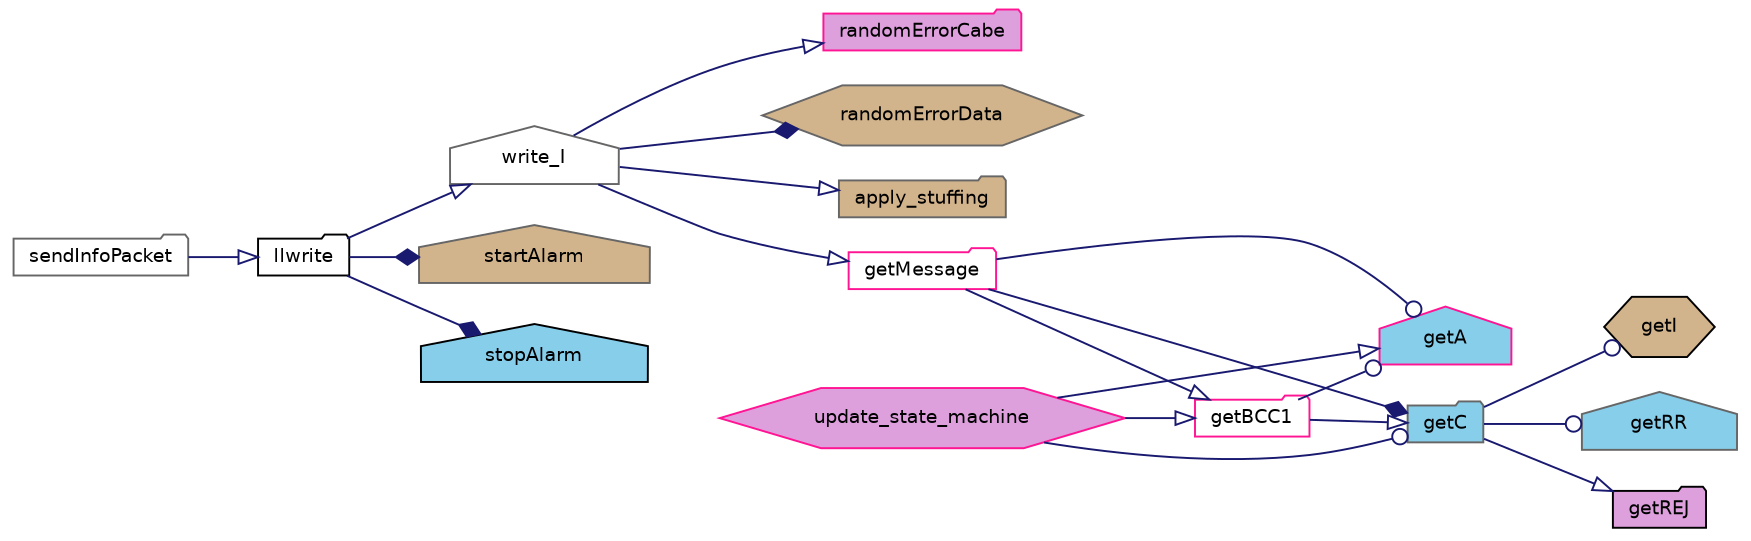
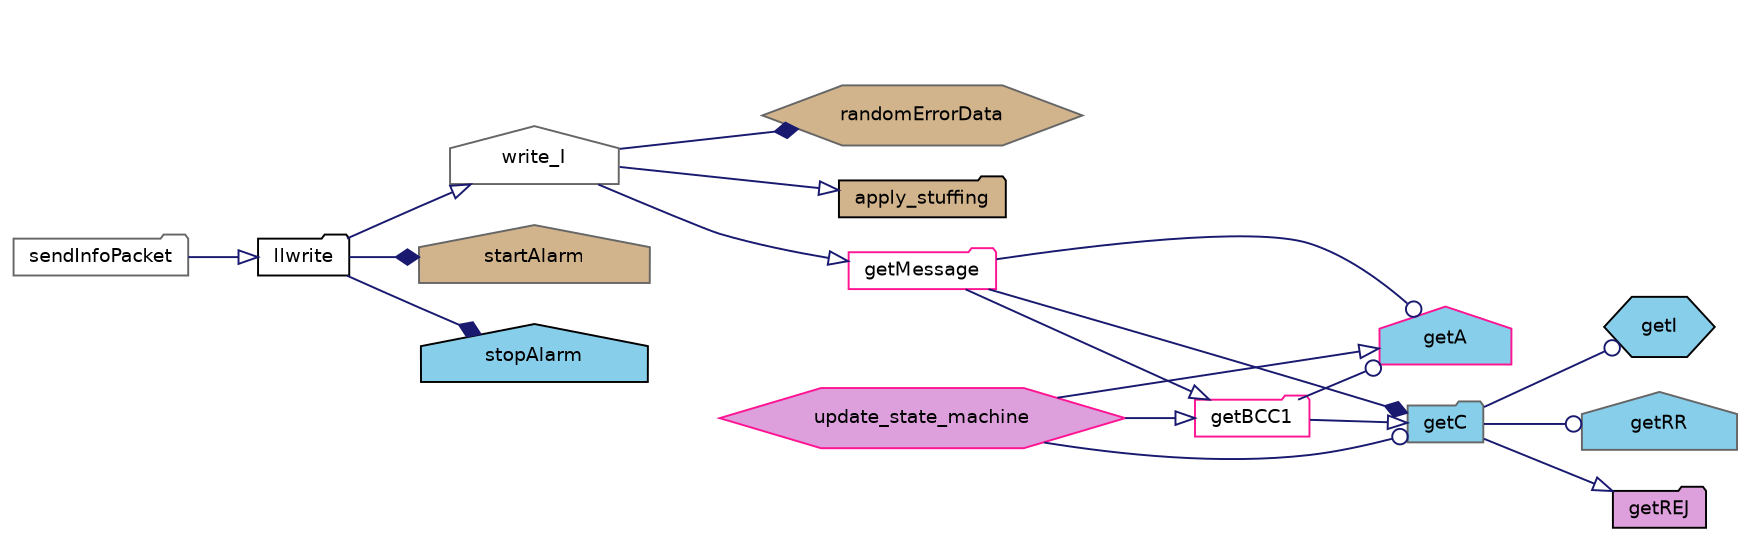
node "randomErrorCabe": removed
node "apply_stuffing": color gray40 -> black
node "getI": fillcolor tan -> skyblue
